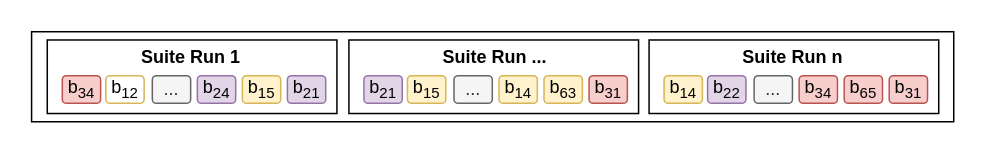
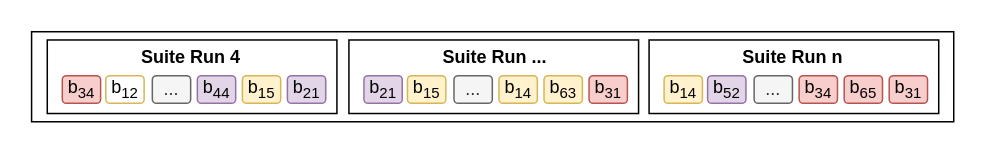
node "Suite Run 1": label "Suite Run 1" -> "Suite Run 4"
node "b24": label "b24" -> "b44"
node "b22": label "b22" -> "b52"
